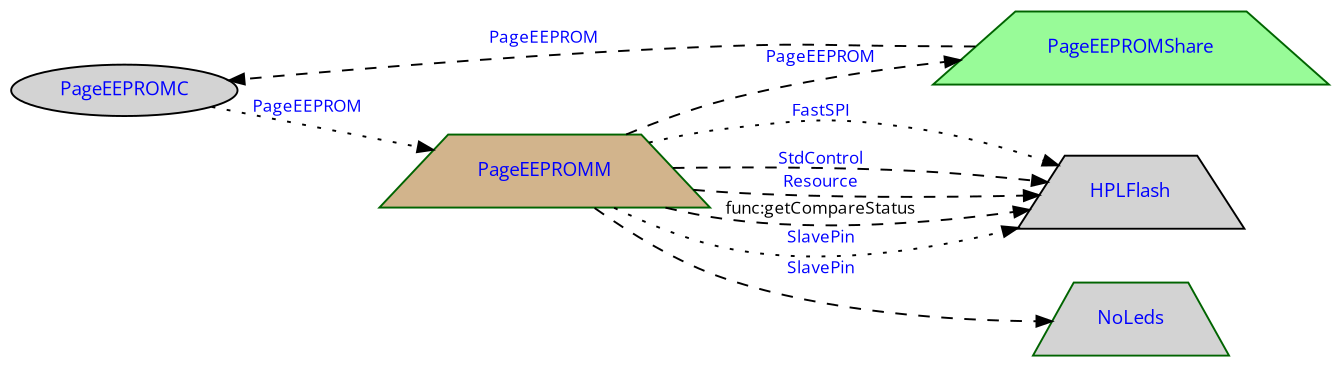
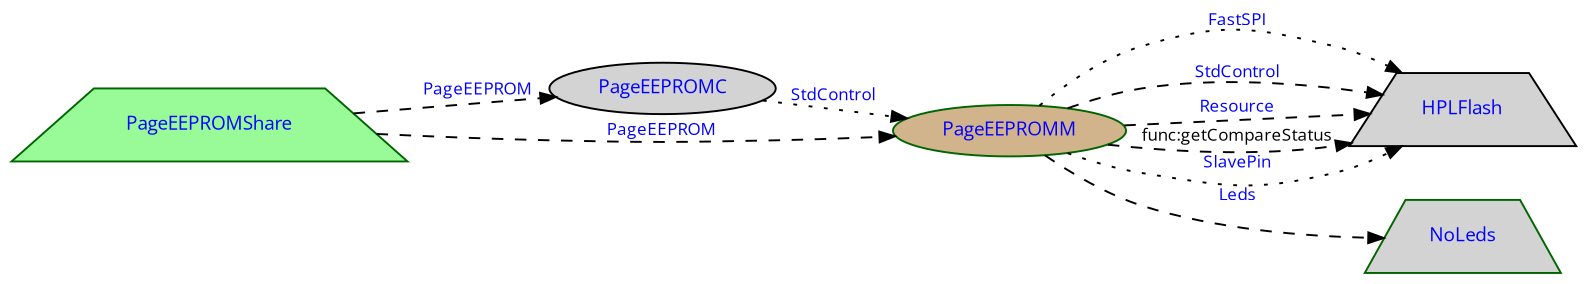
edge "PageEEPROMM" -> "PageEEPROMShare": reversed
edge "PageEEPROMC" -> "PageEEPROMM": label "PageEEPROM" -> "StdControl"
node "PageEEPROMM": shape trapezium -> ellipse
edge "PageEEPROMM" -> "NoLeds": label "SlavePin" -> "Leds"
